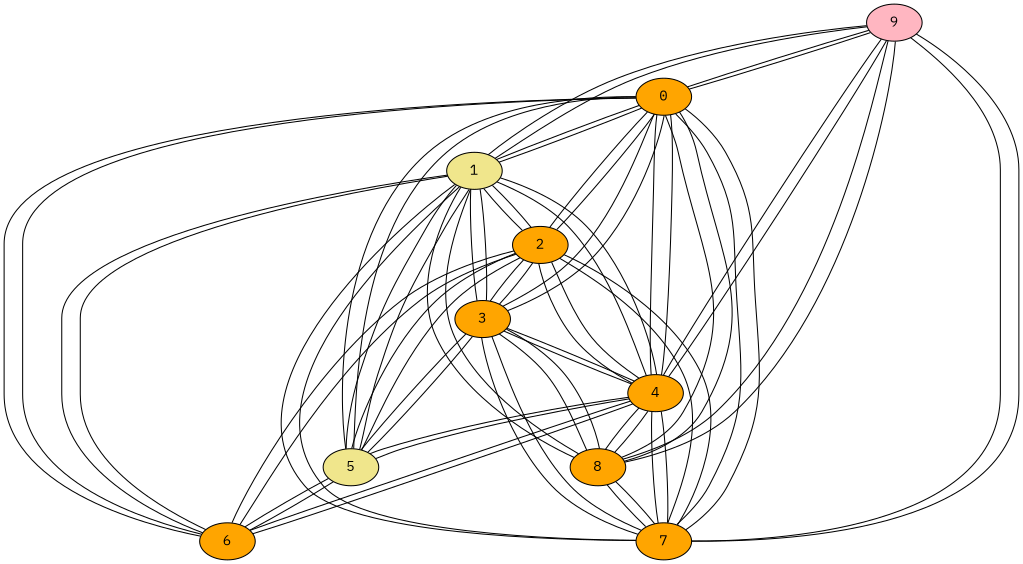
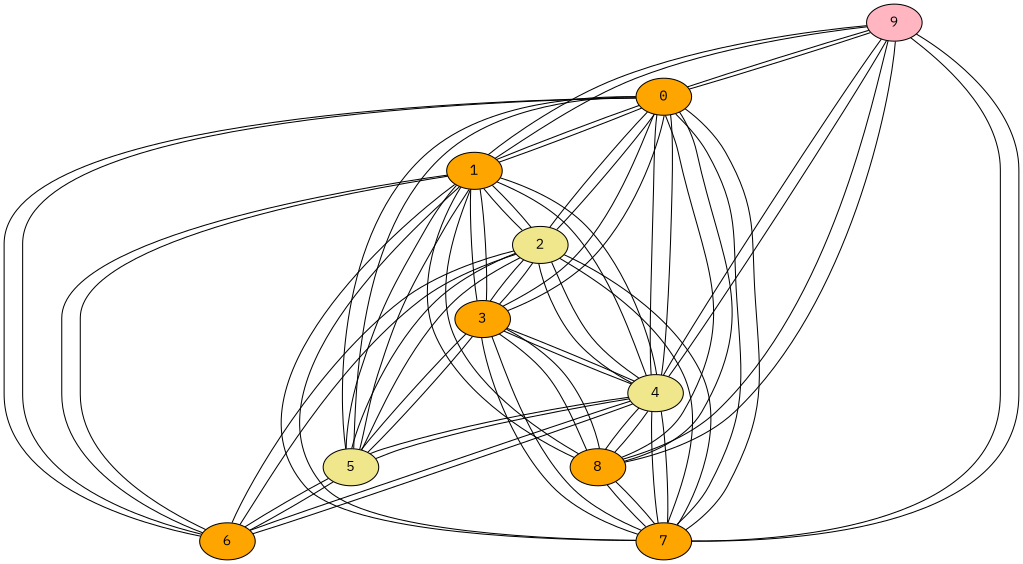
node "1": fillcolor khaki -> orange
node "2": fillcolor orange -> khaki
node "4": fillcolor orange -> khaki
